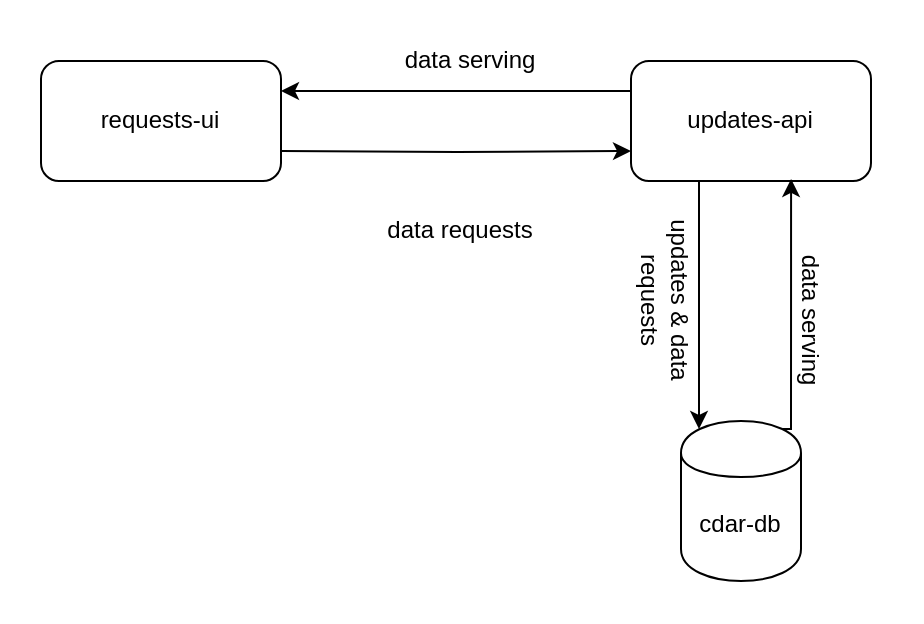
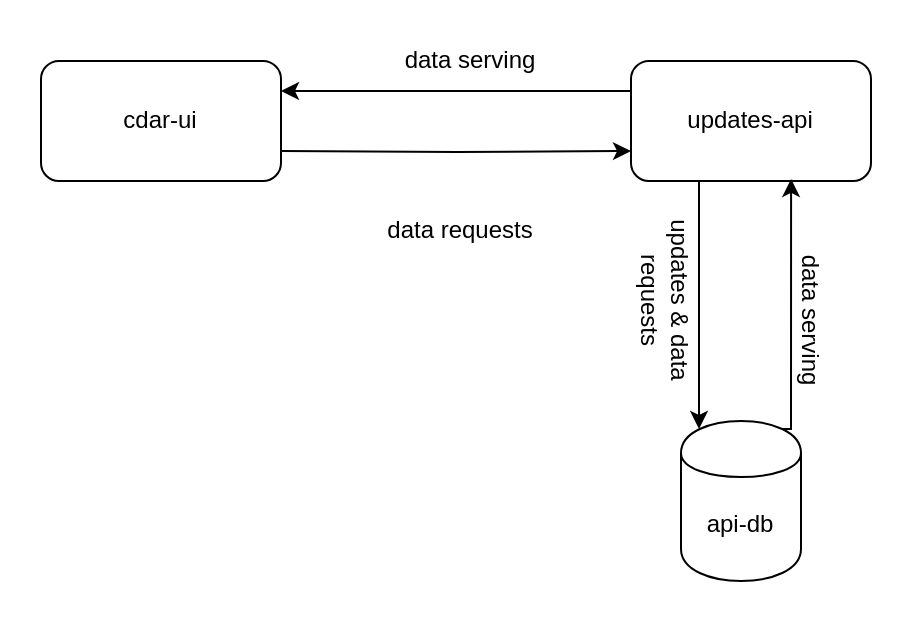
node "requests-ui": label "requests-ui" -> "cdar-ui"
node "cdar-db": label "cdar-db" -> "api-db"
